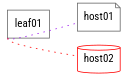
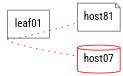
node "host01": label "host01" -> "host81"
node "host02": label "host02" -> "host07"
